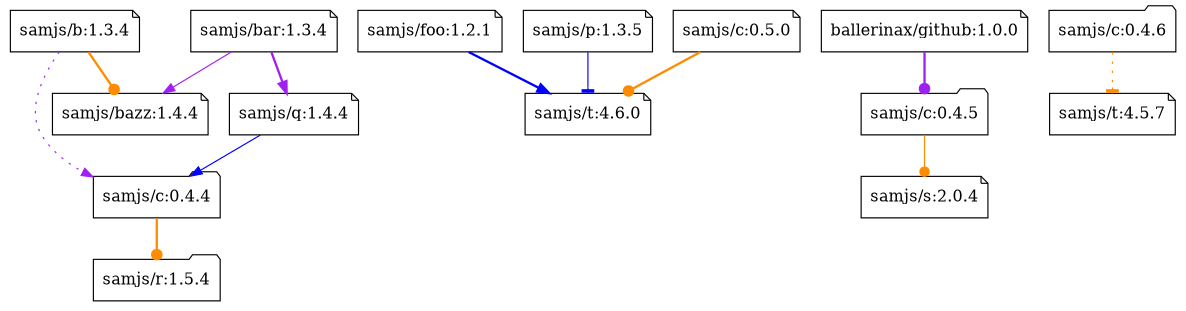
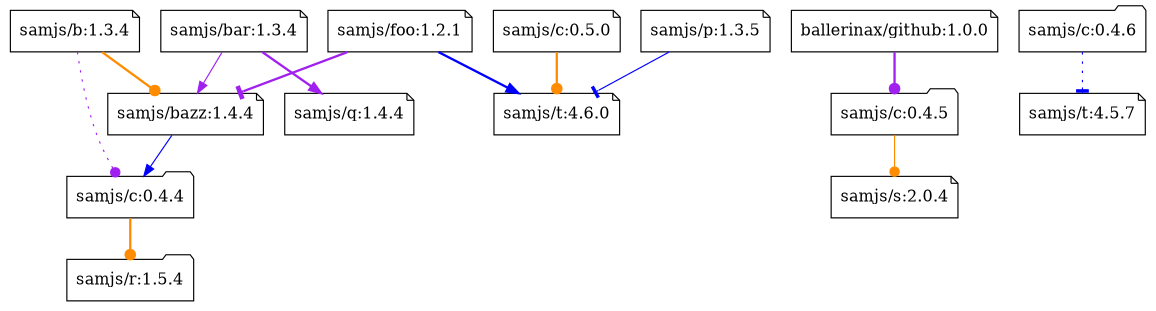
edge "samjs/foo:1.2.1" -> "samjs/bazz:1.4.4": added
edge "samjs/c:0.4.6" -> "samjs/t:4.5.7": color darkorange -> blue
edge "samjs/b:1.3.4" -> "samjs/c:0.4.4": arrowhead normal -> dot
edge "samjs/q:1.4.4" -> "samjs/c:0.4.4": now "samjs/bazz:1.4.4" -> "samjs/c:0.4.4"
